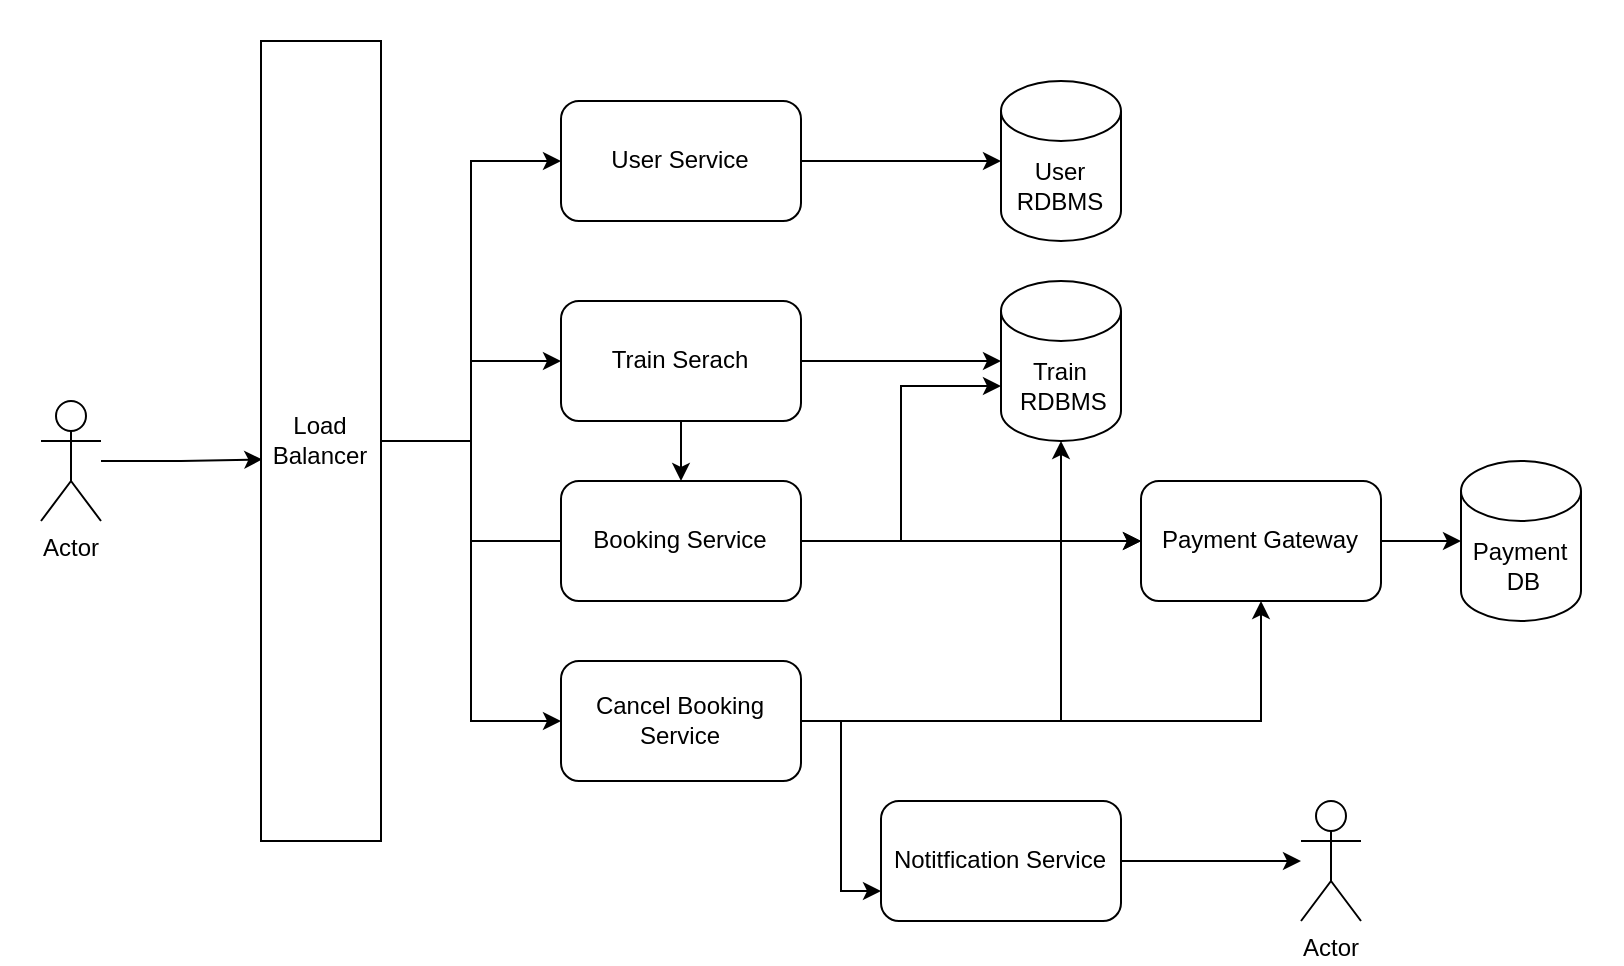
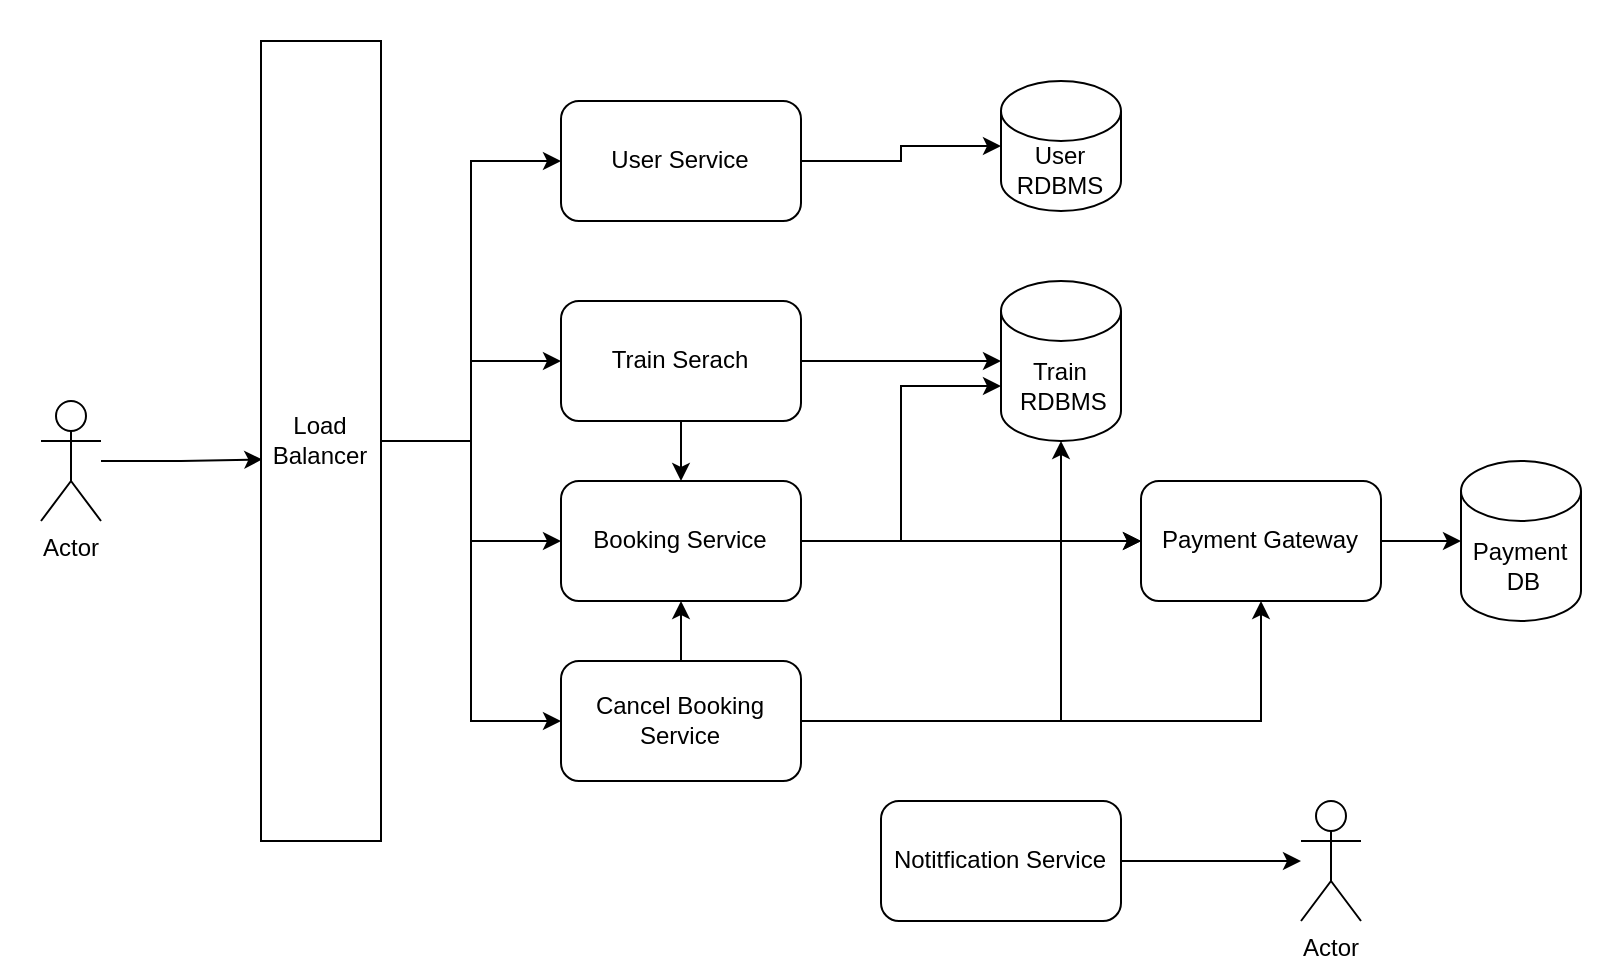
node "User RDBMS": size 120x160 -> 120x130
edge "Load Balancer" -- "Booking Service": arrowhead none -> classic
edge "Cancel Booking Service" -> "Notitfication Service": now "Cancel Booking Service" -> "Booking Service"
